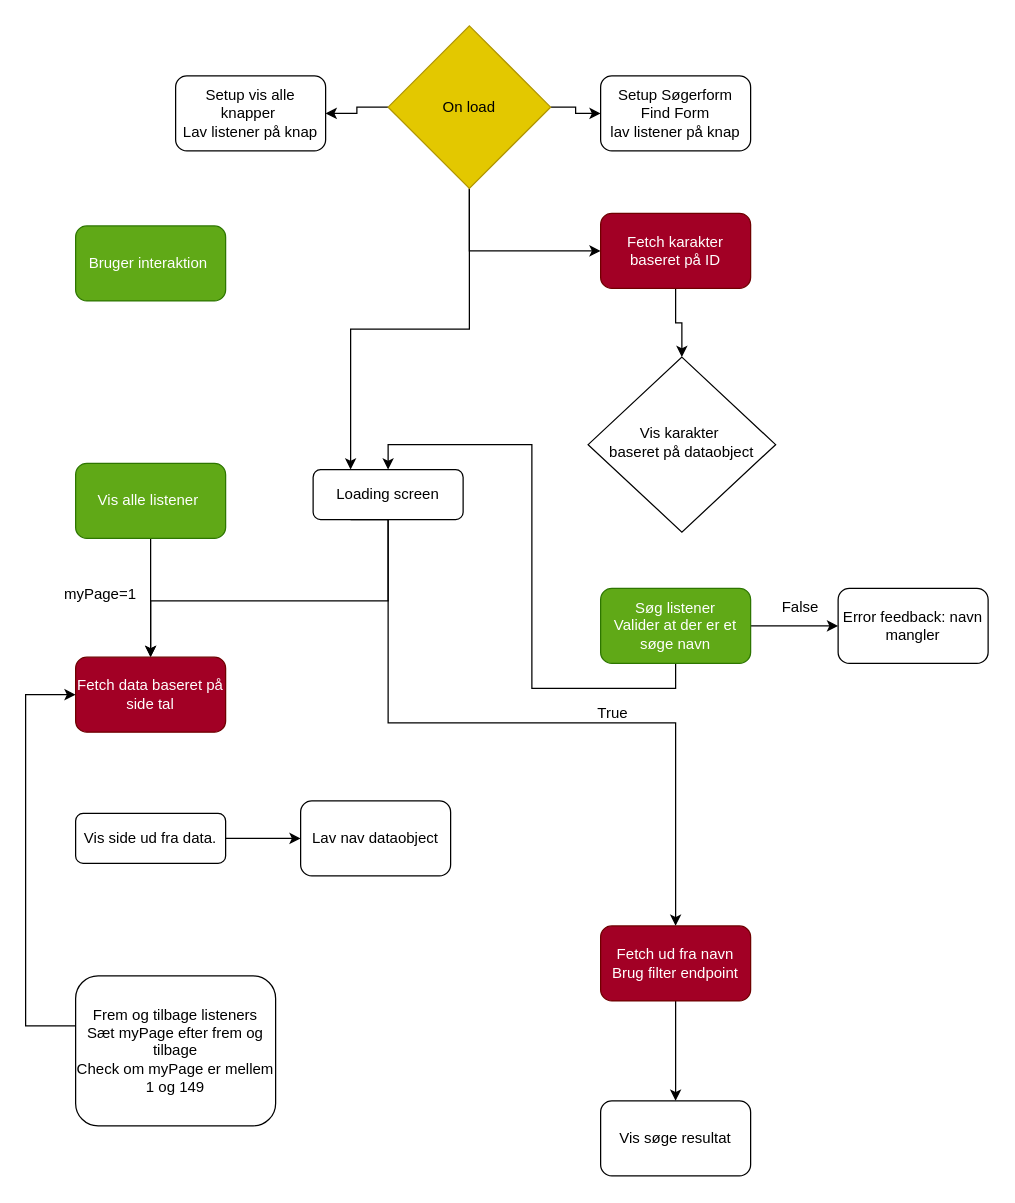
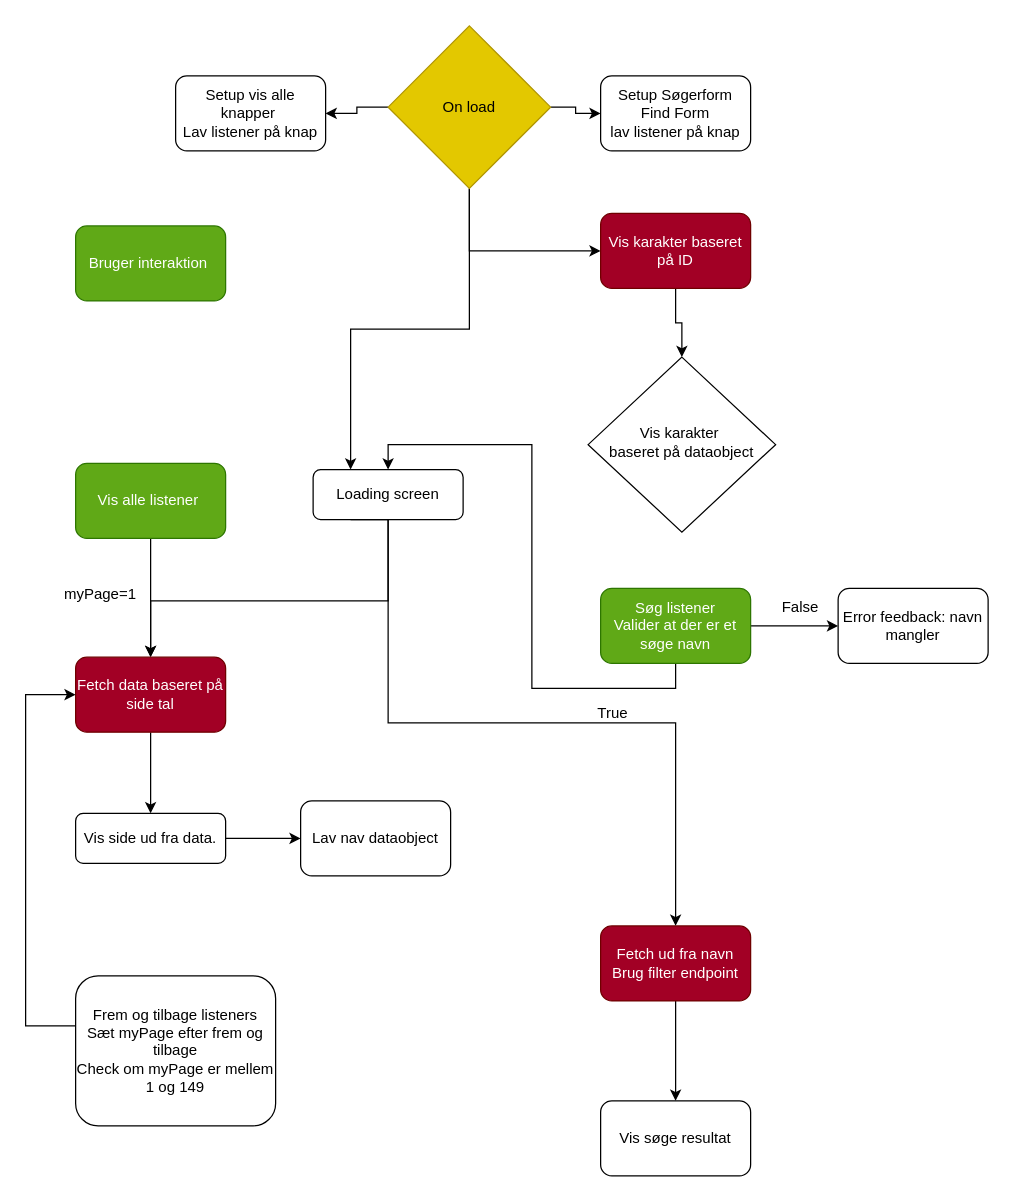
node "Fetch karakter baseret på ID": label "Fetch karakter baseret på ID" -> "Vis karakter baseret på ID"
edge "Fetch data baseret på side tal" -> "Vis side ud fra data.": added
